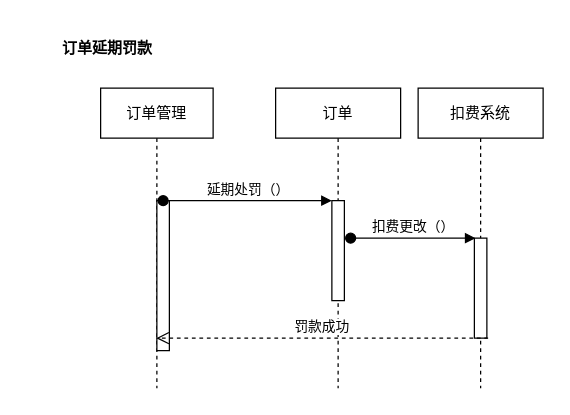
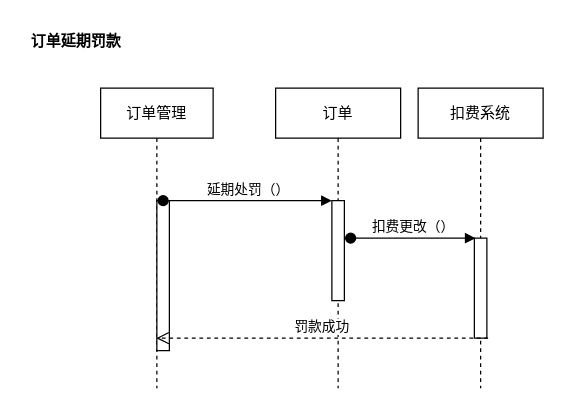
node "订单延期罚款": moved (107, 48) -> (76, 42)
